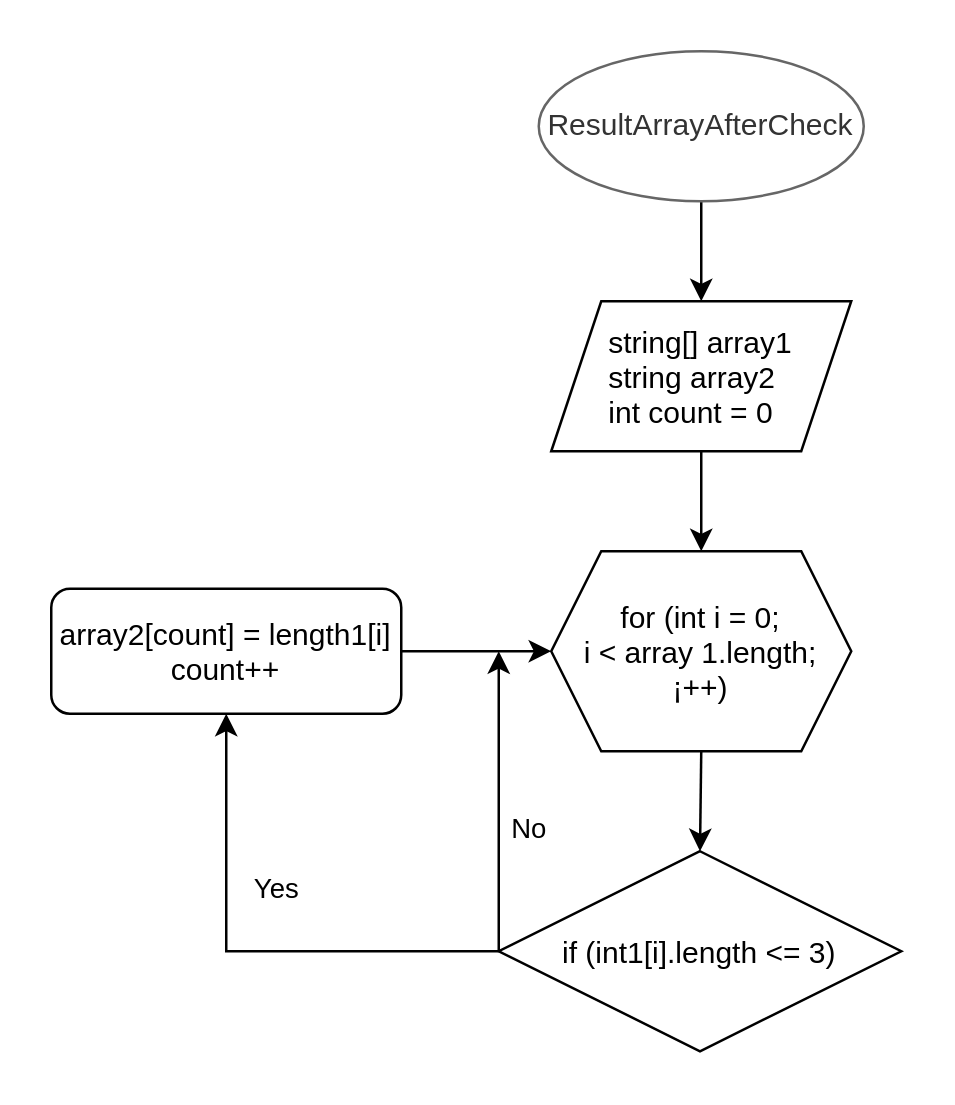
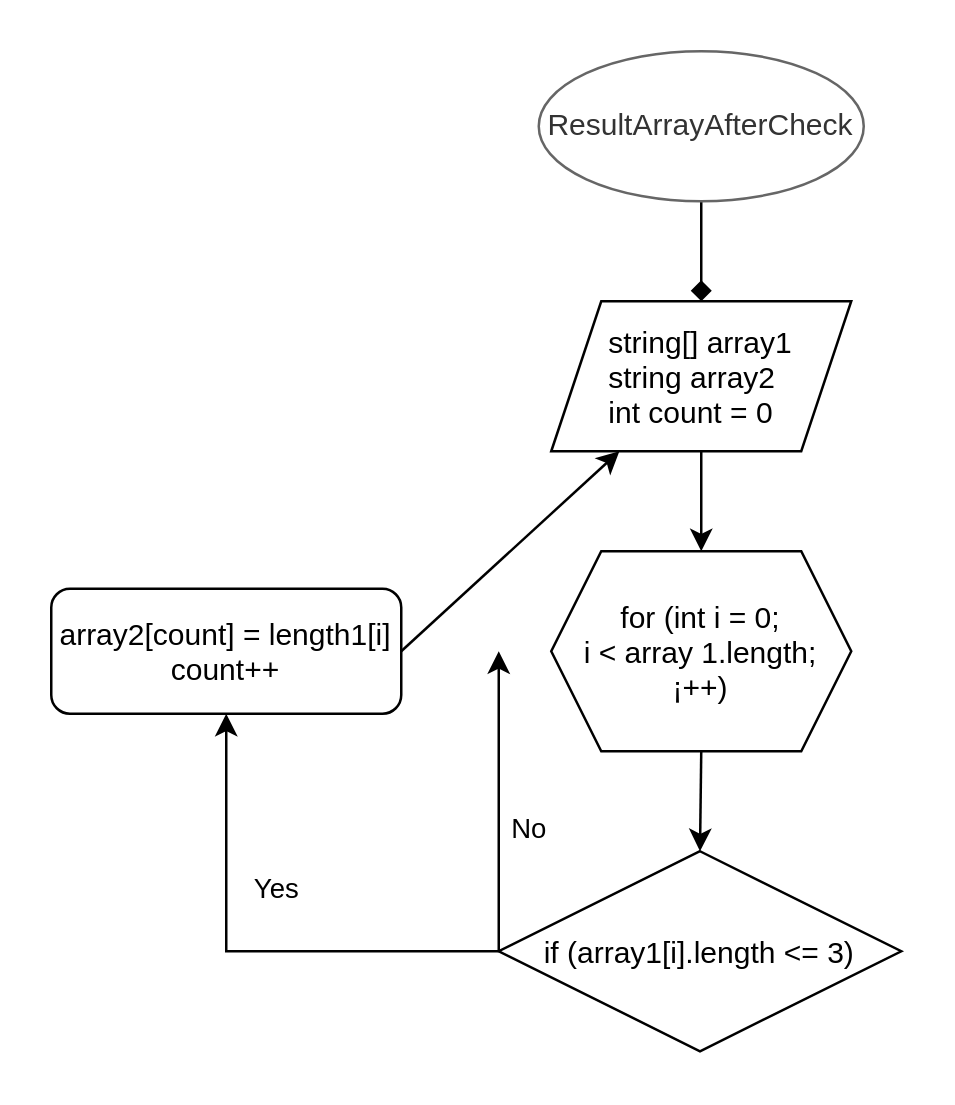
edge "ResultArrayAfterCheck" -> "string[] array1 string array2 int count = 0": arrowhead classic -> diamond
edge "array2[count] = length1[i] count++" -> "for (int i = 0; i < array 1.length; ¡++)": now "array2[count] = length1[i] count++" -> "string[] array1 string array2 int count = 0"
node "if (int1[i].length <= 3)": label "if (int1[i].length <= 3)" -> "if (array1[i].length <= 3)"
